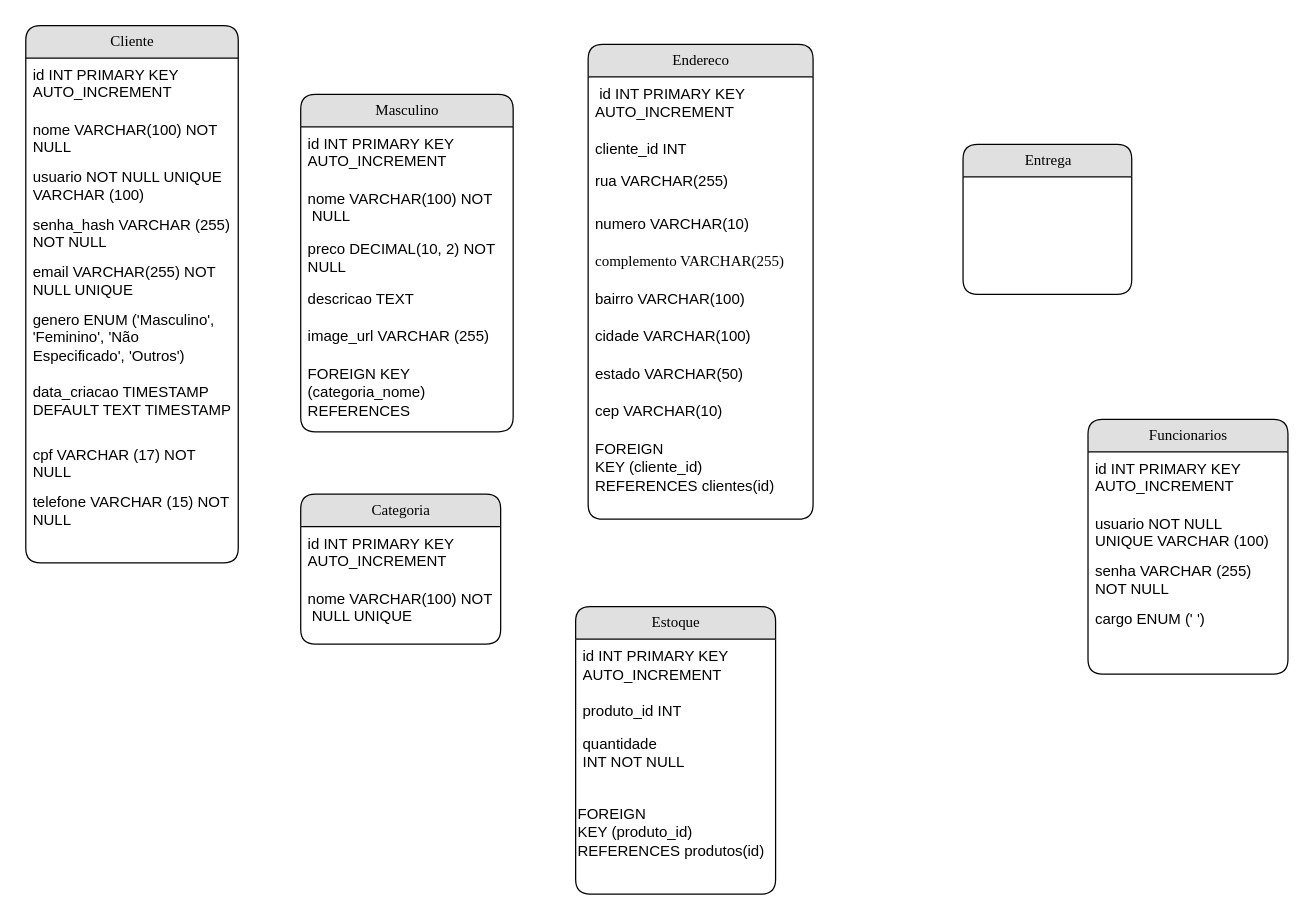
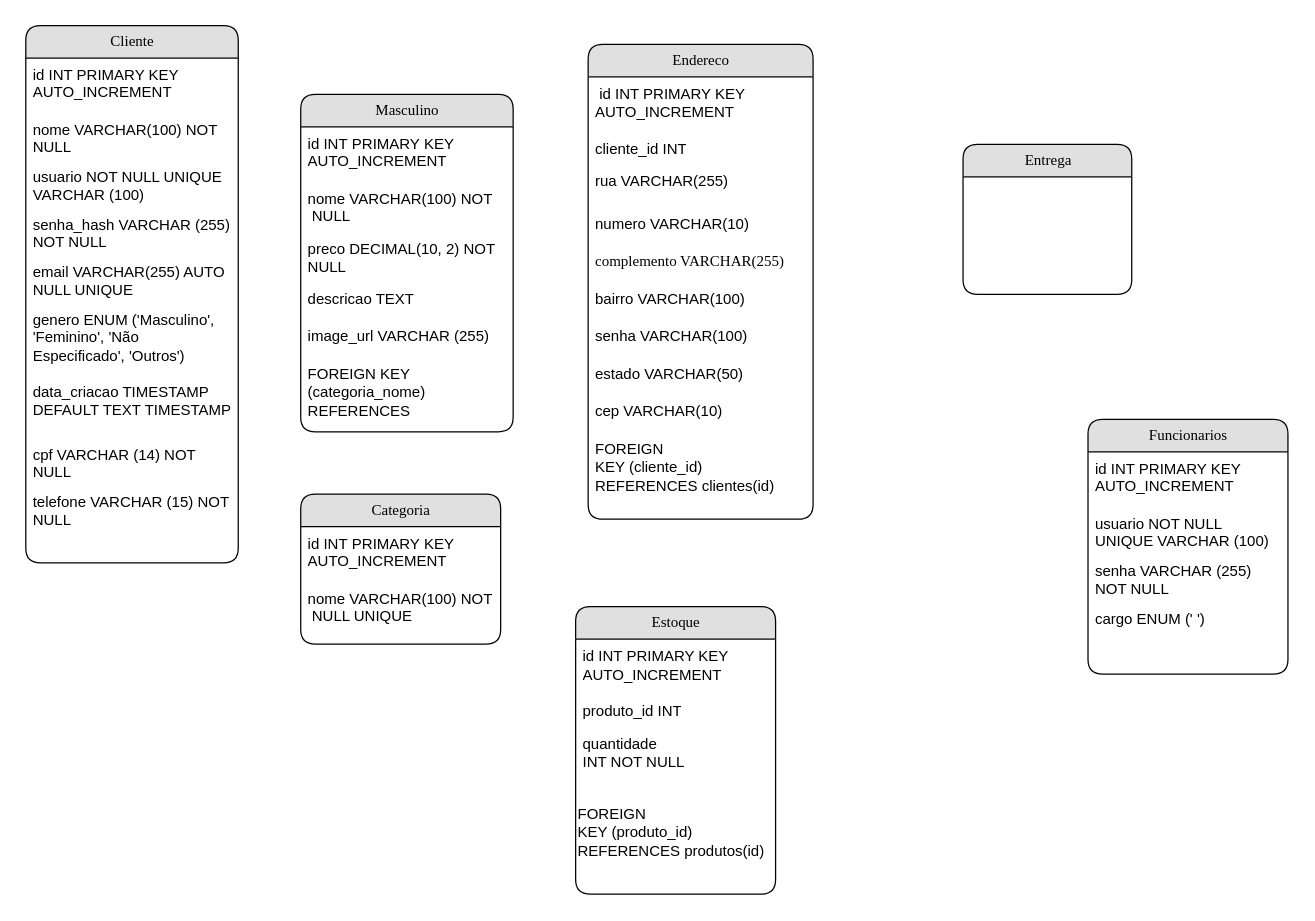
node "email VARCHAR(255) NOT NULL UNIQUE": label "email VARCHAR(255) NOT NULL UNIQUE" -> "email VARCHAR(255) AUTO NULL UNIQUE"
node "cidade VARCHAR(100)": label "cidade VARCHAR(100)" -> "senha VARCHAR(100)"
node "cpf VARCHAR (17) NOT NULL": label "cpf VARCHAR (17) NOT NULL" -> "cpf VARCHAR (14) NOT NULL"
